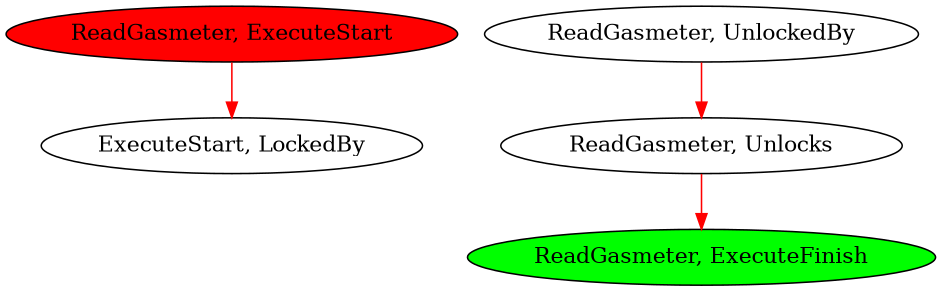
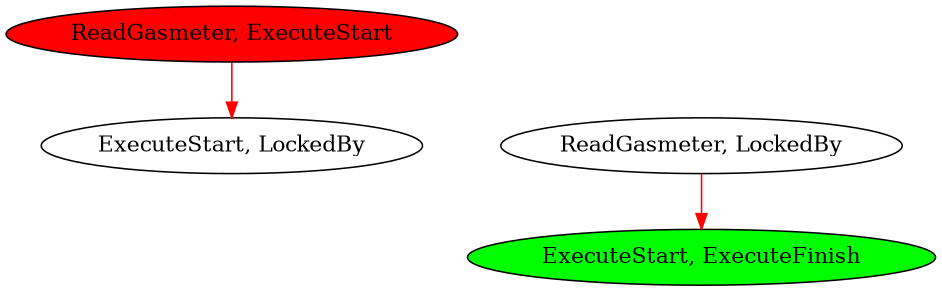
node "ReadGasmeter, UnlockedBy": removed
node "ReadGasmeter, Unlocks": label "ReadGasmeter, Unlocks" -> "ReadGasmeter, LockedBy"
node "ReadGasmeter, ExecuteFinish": label "ReadGasmeter, ExecuteFinish" -> "ExecuteStart, ExecuteFinish"
